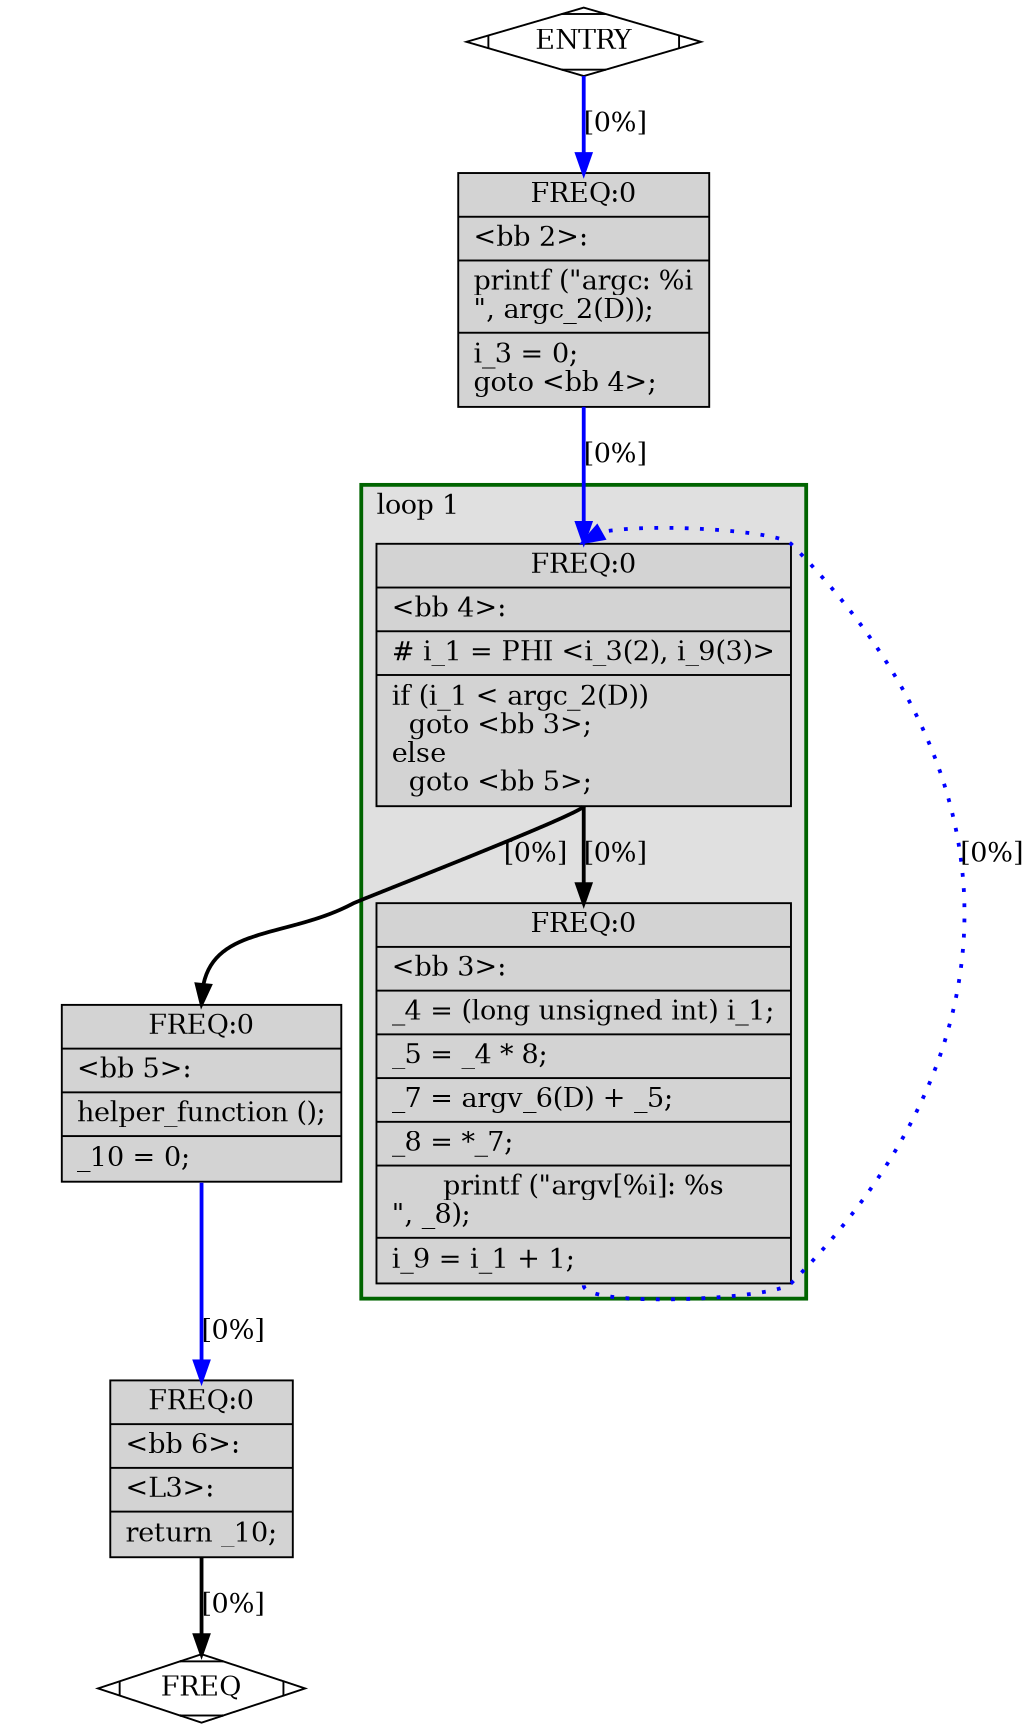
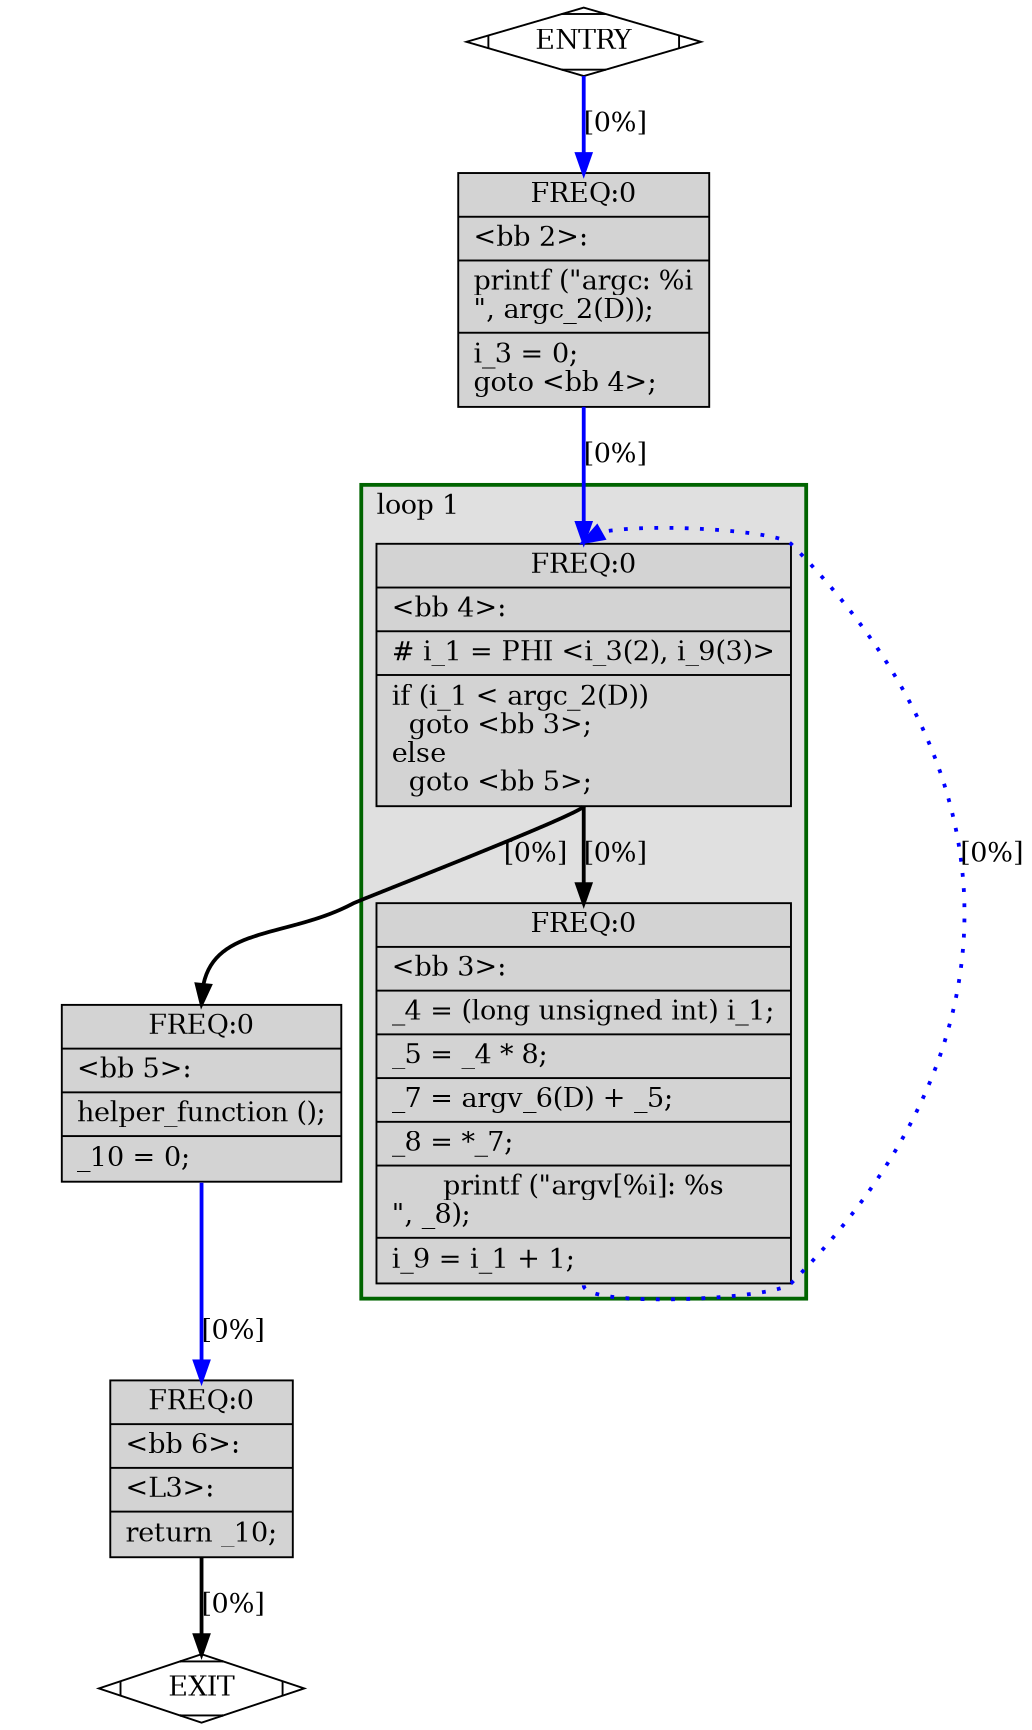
node "FREQ": label "FREQ" -> "EXIT"
